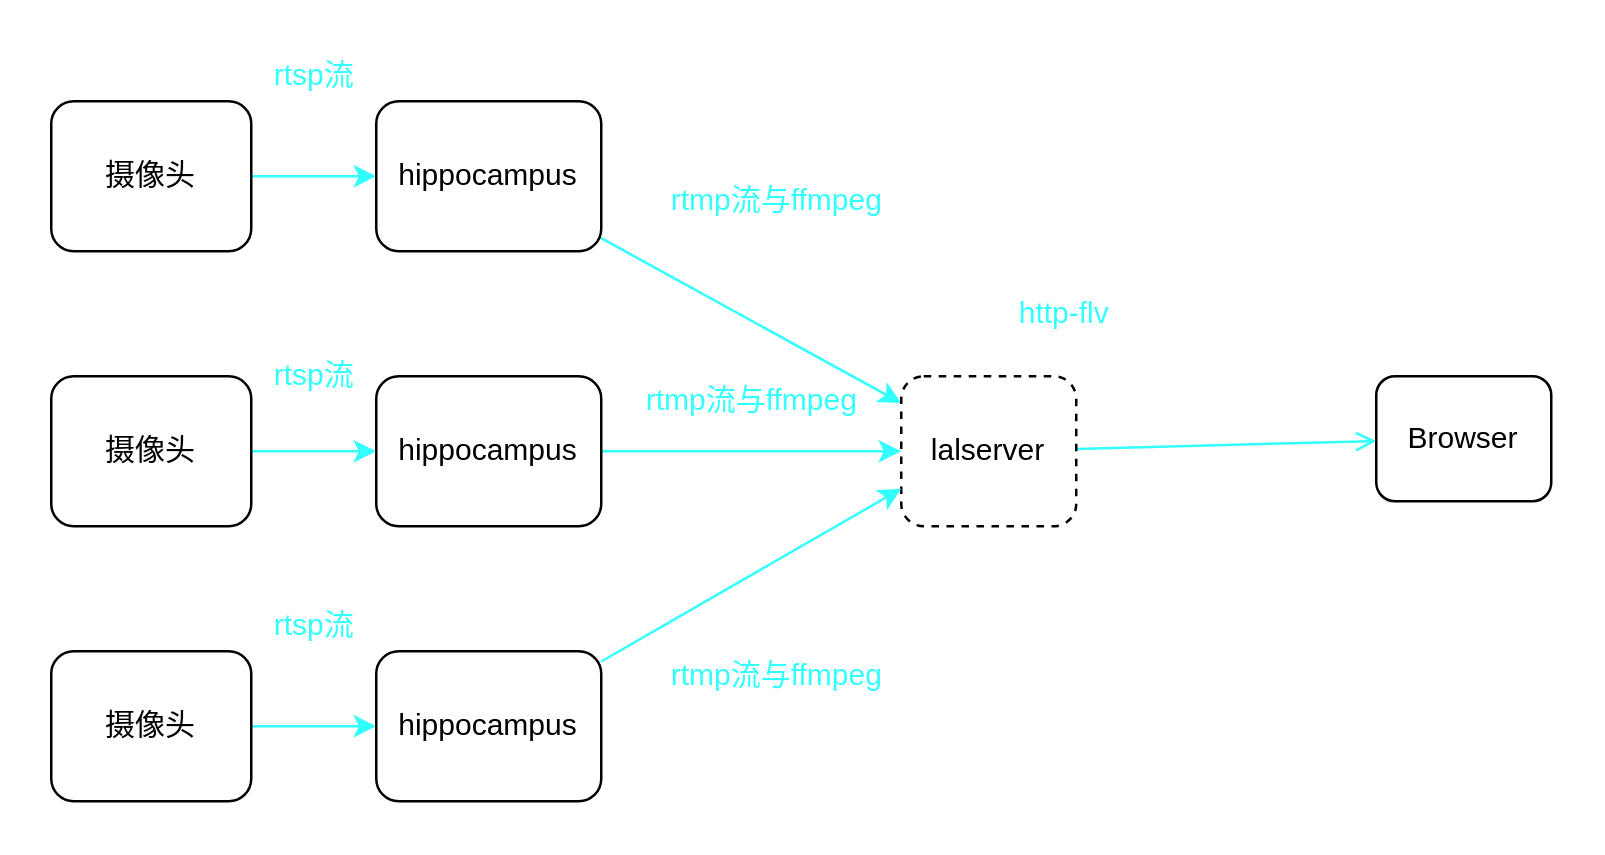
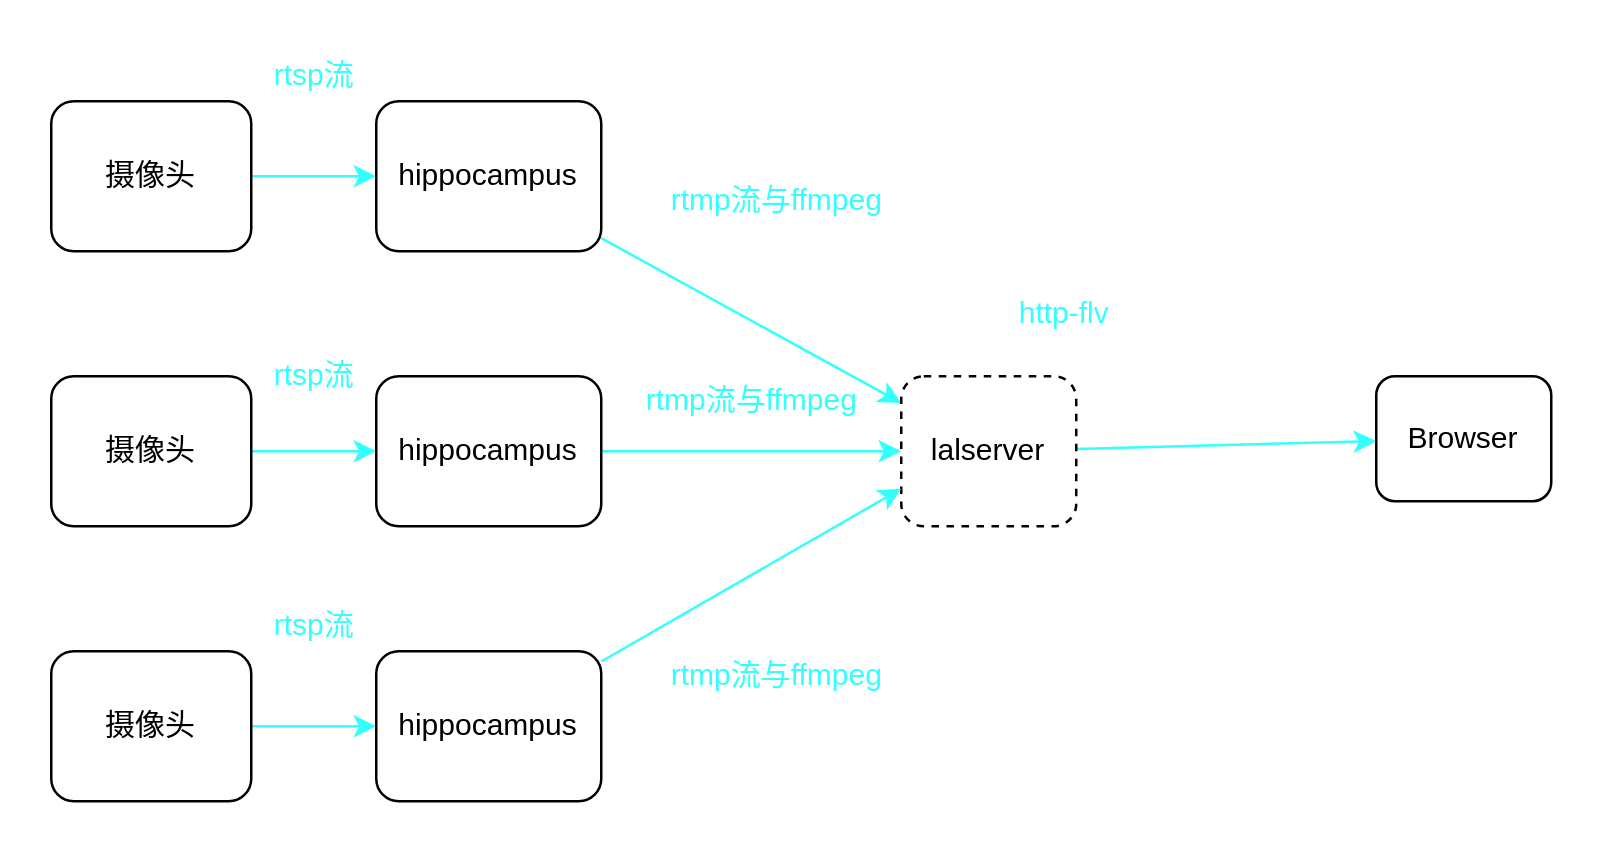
edge "lalserver" -> "Browser": arrowhead open -> classic
